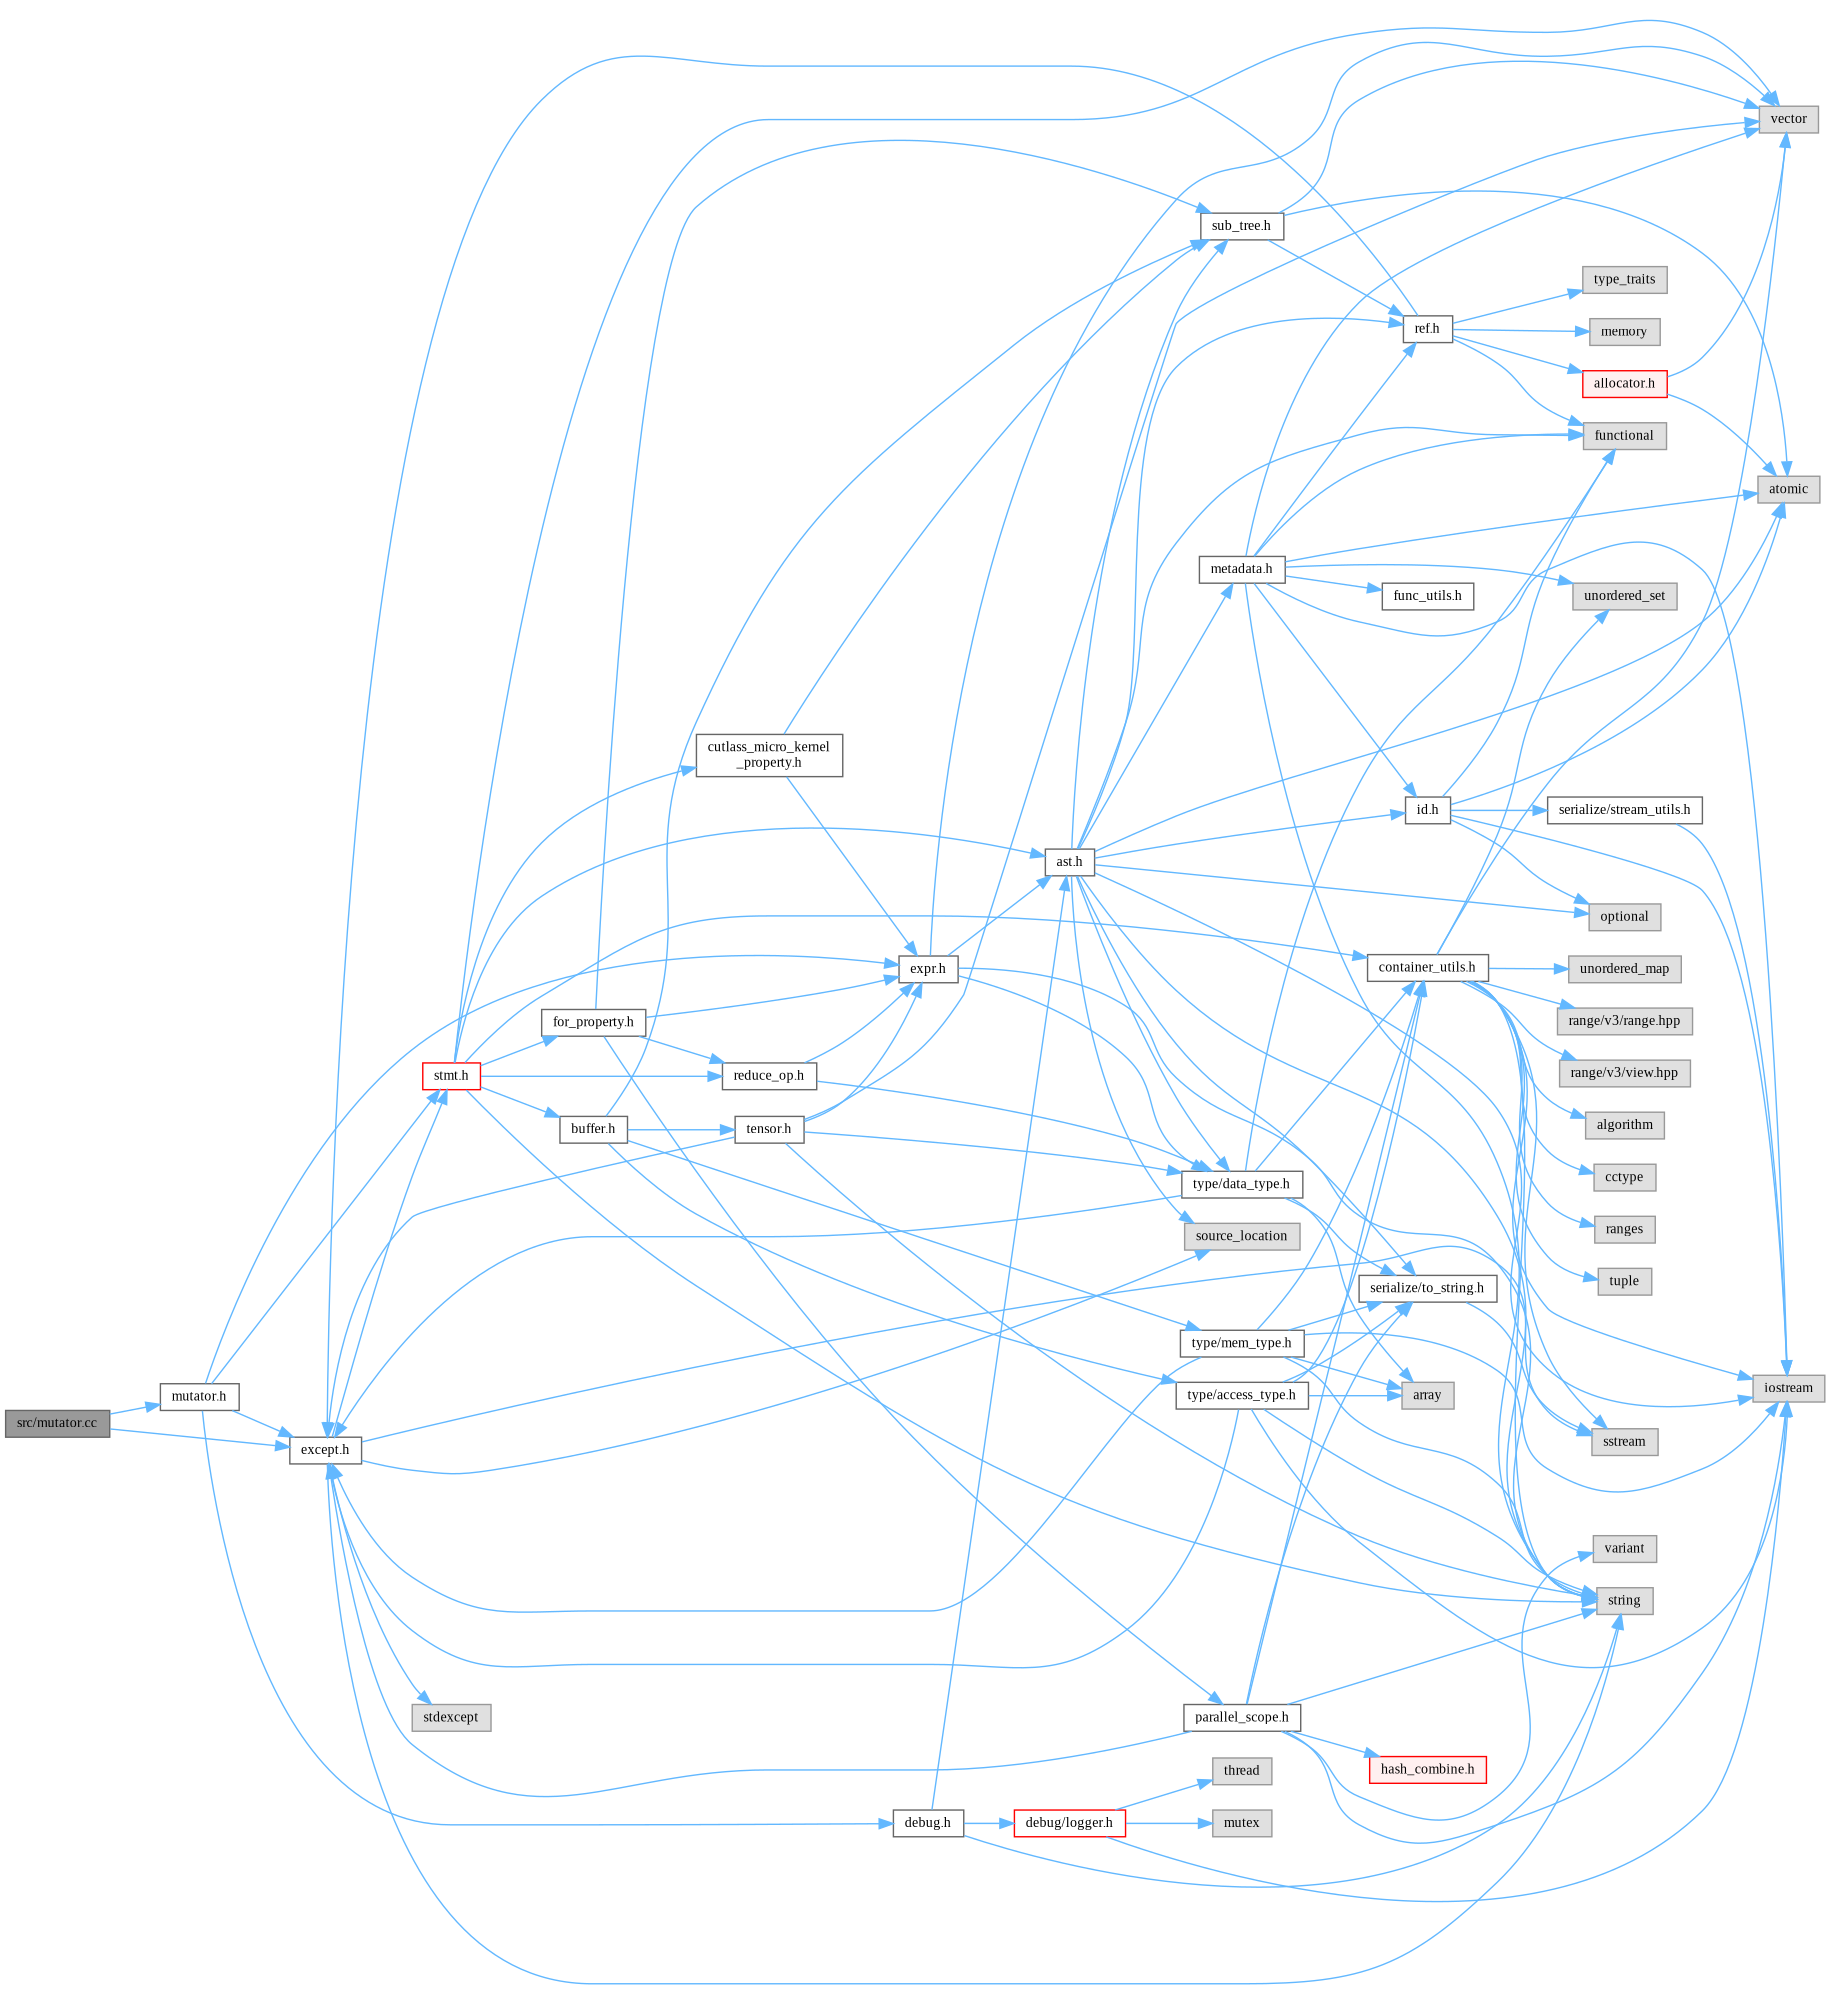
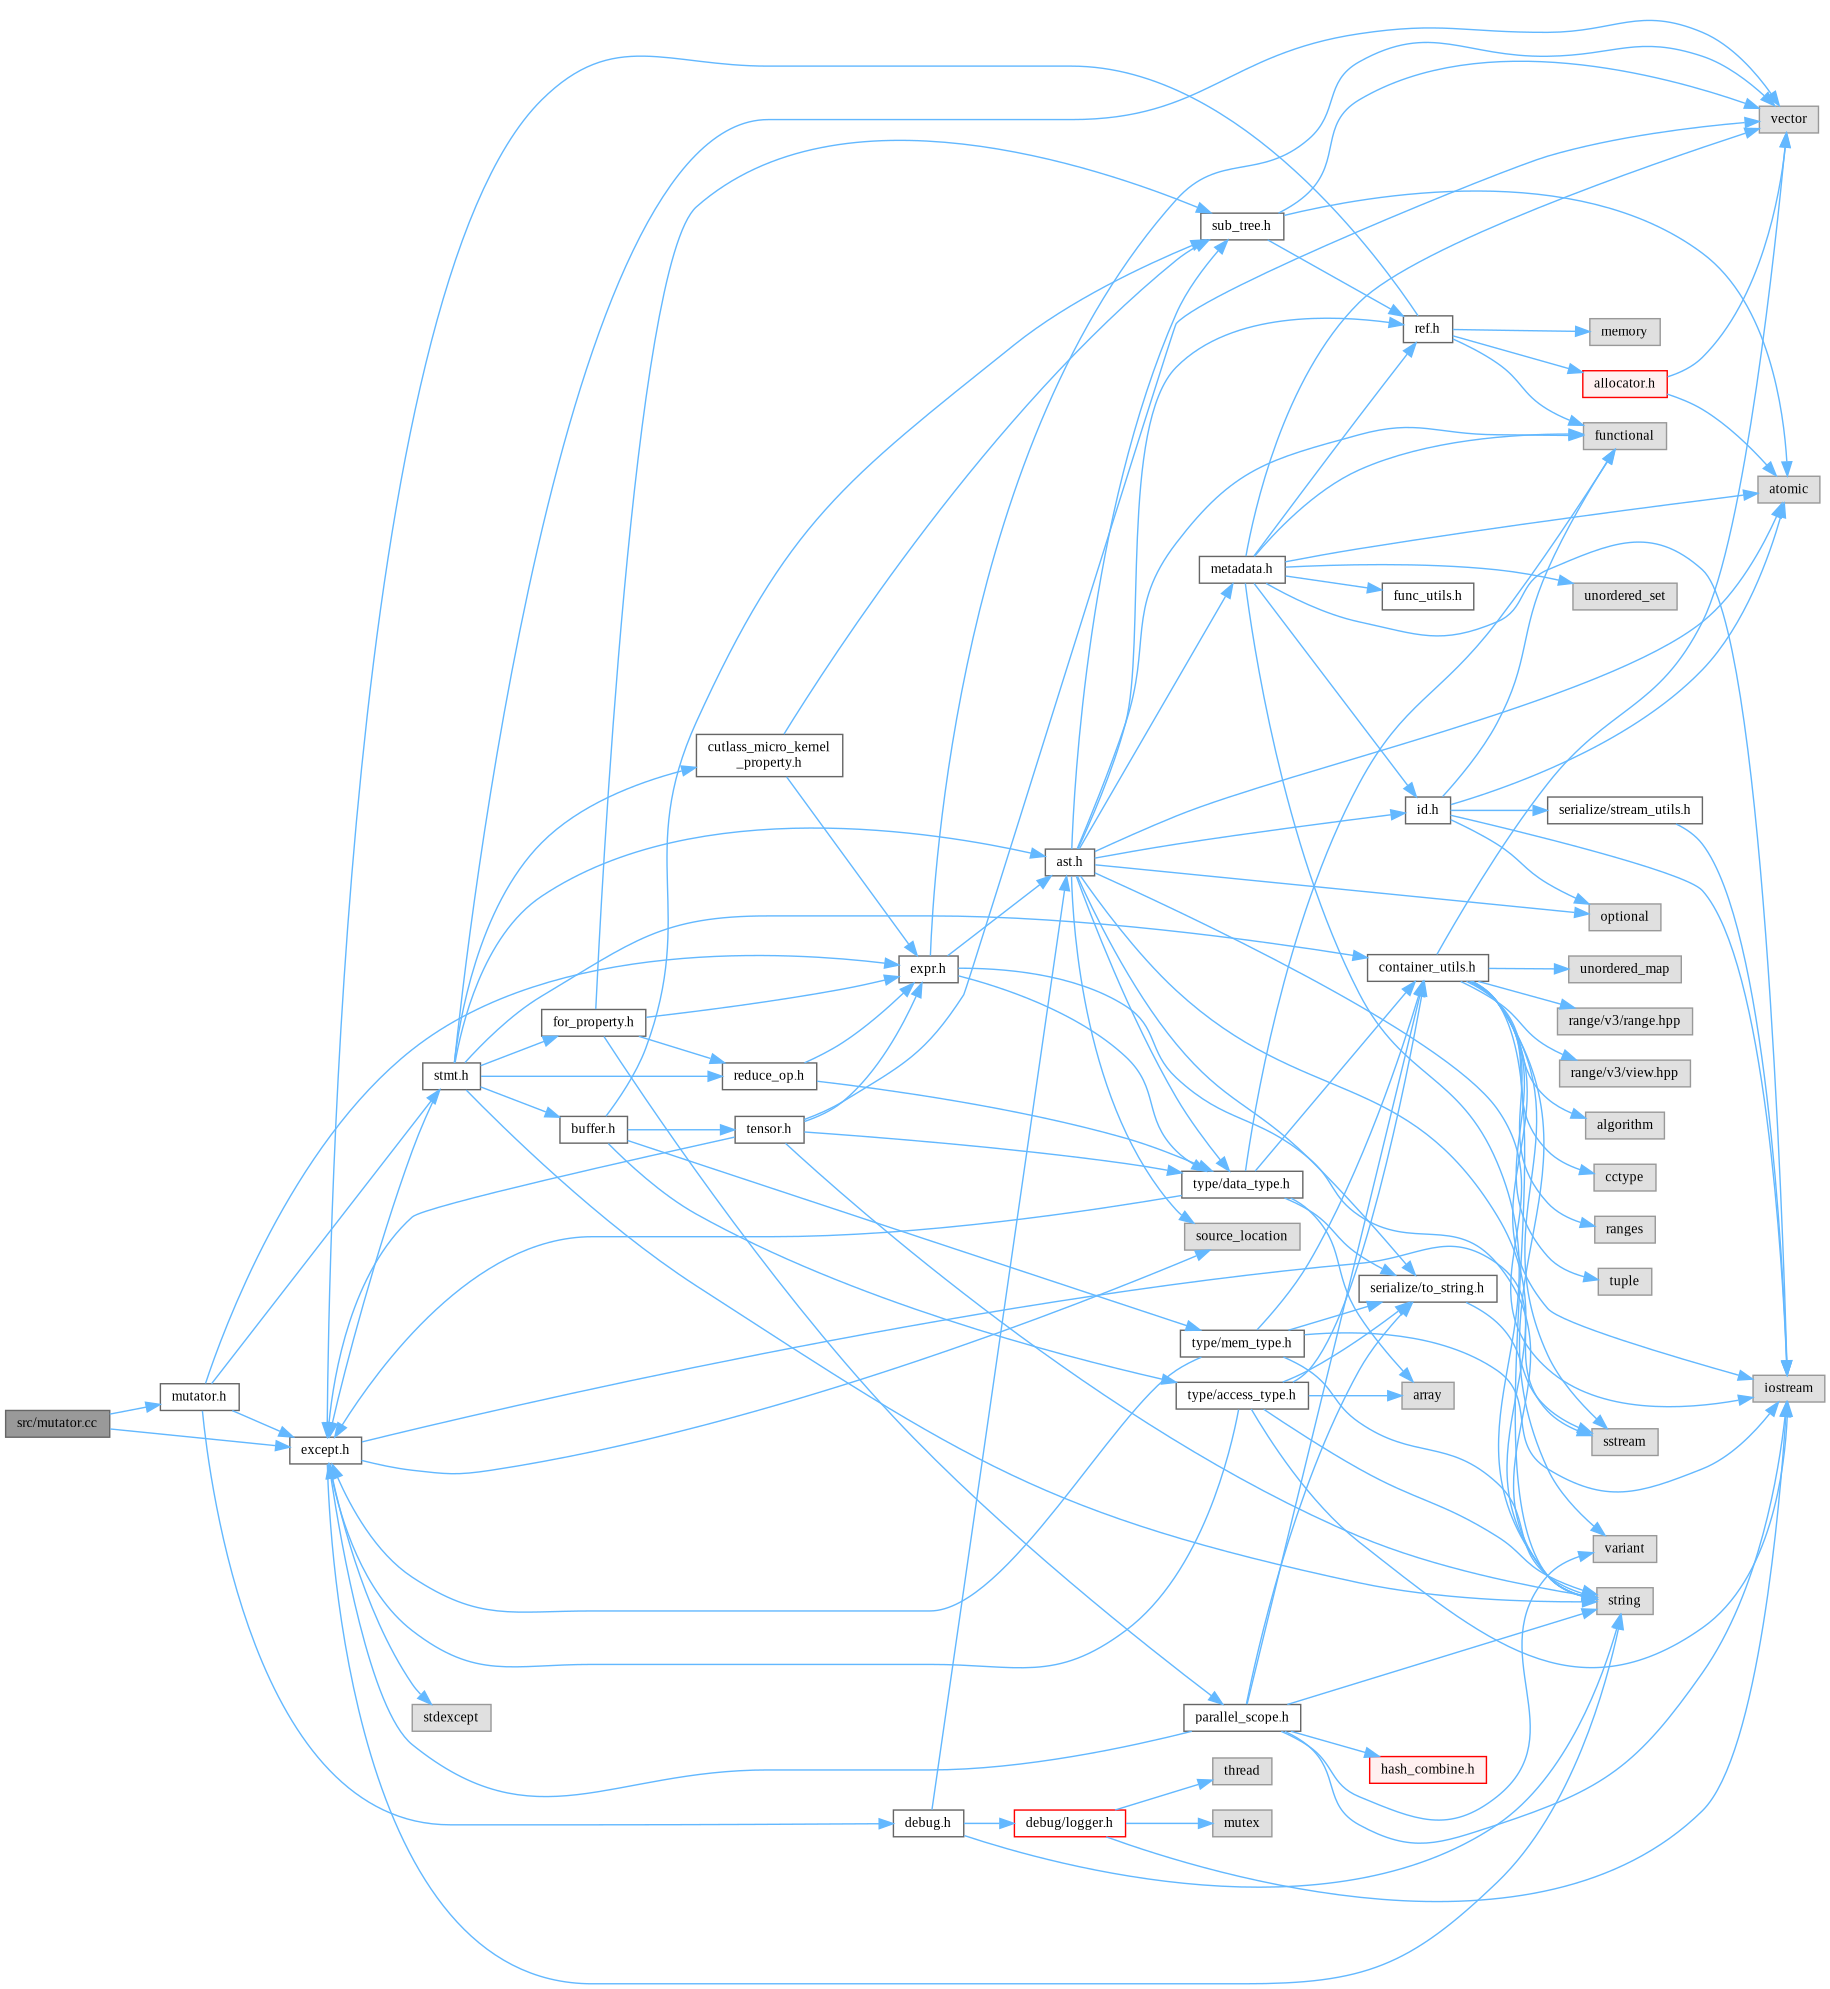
node "type_traits": removed
edge "container_utils.h" -> "unordered_set": now "container_utils.h" -> "variant"
node "stmt.h": color red -> grey40
edge "except.h" -> "stmt.h": reversed
edge "type/mem_type.h" -> "array": removed
